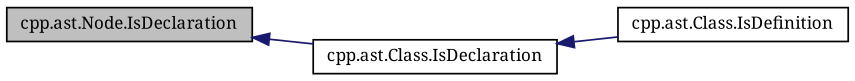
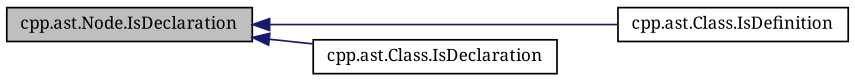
edge "cpp.ast.Class.IsDefinition" -> "cpp.ast.Class.IsDeclaration": now "cpp.ast.Class.IsDefinition" -> "cpp.ast.Node.IsDeclaration"
